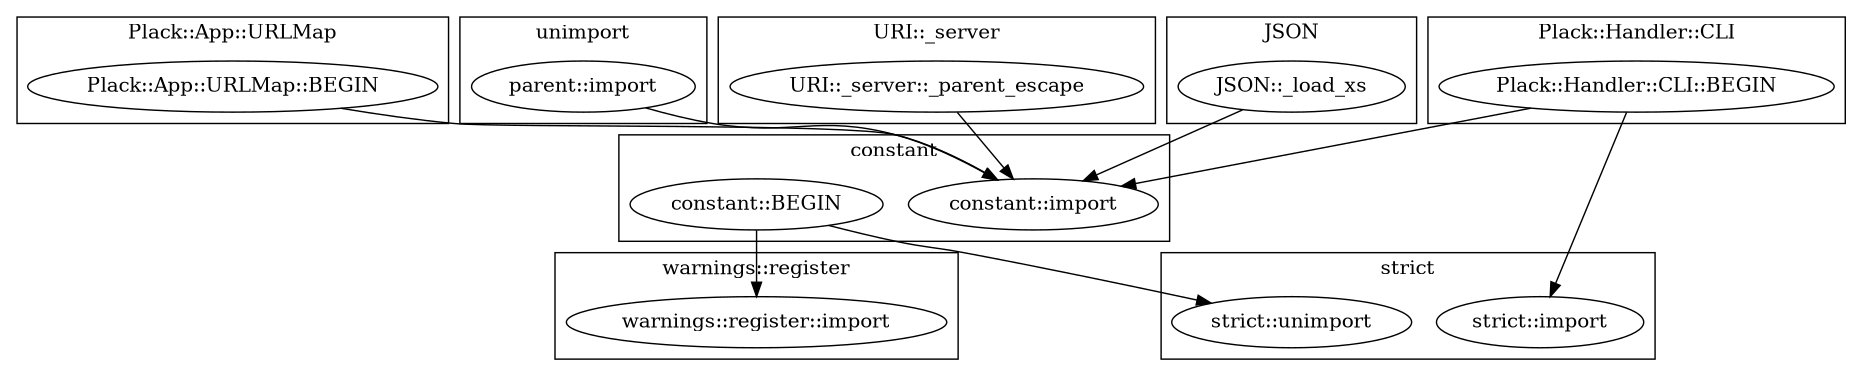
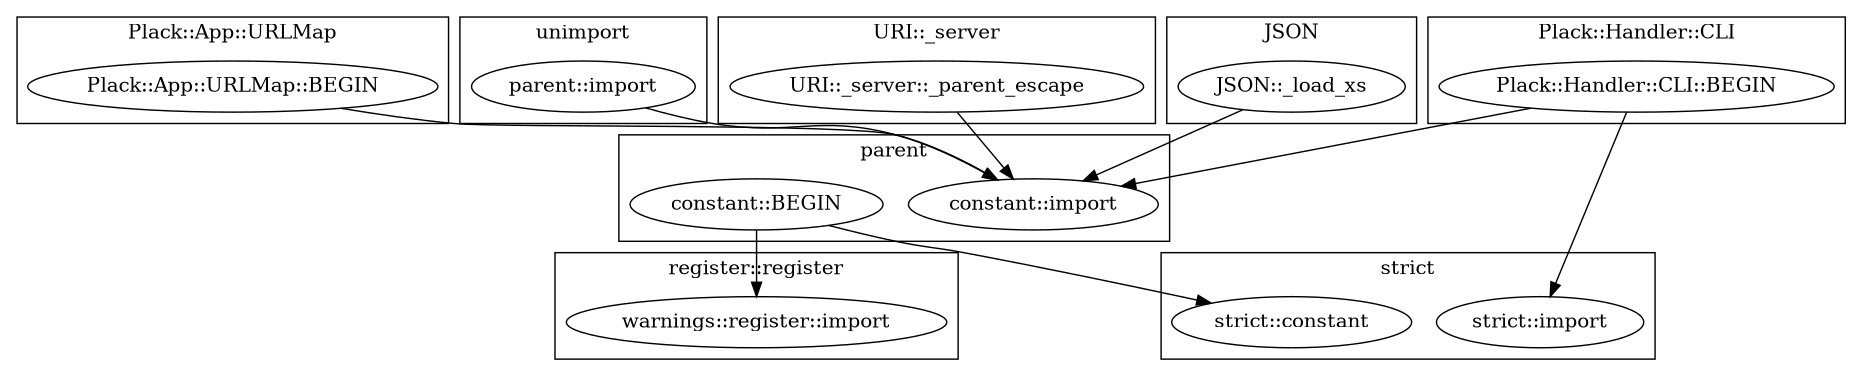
cluster "constant": label "constant" -> "parent"
cluster "warnings::register": label "warnings::register" -> "register::register"
node "strict::unimport": label "strict::unimport" -> "strict::constant"
